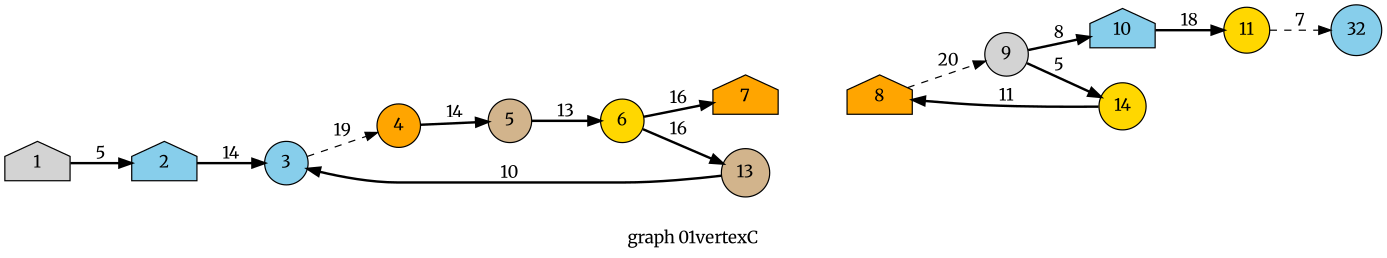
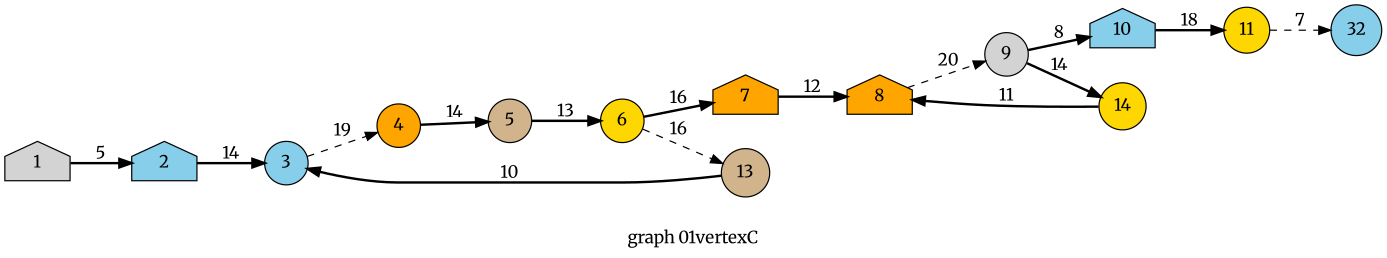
edge "9" -> "14": label " 5 " -> " 14 "
edge "7" -> "8": added, label "12"
edge "6" -> "13": style bold -> dashed
